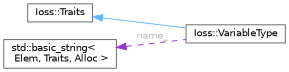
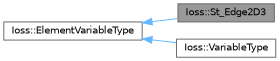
node "Ioss::Traits": label "Ioss::Traits" -> "Ioss::ElementVariableType"
node "Ioss::St_Edge2D3": added
node "std::basic_string< Elem, Traits, Alloc >": removed
